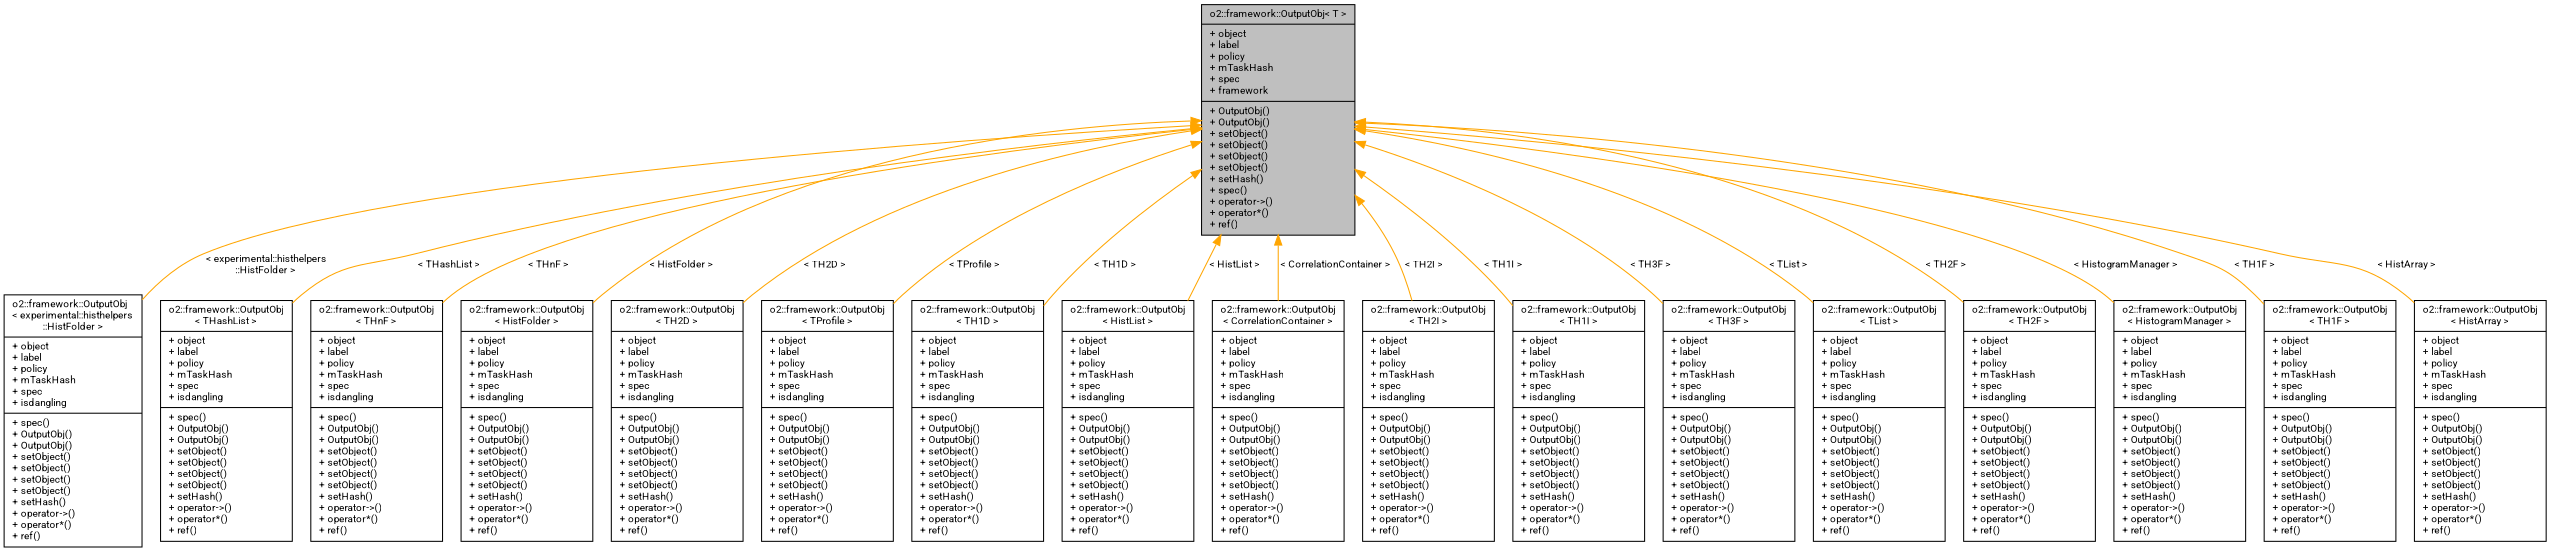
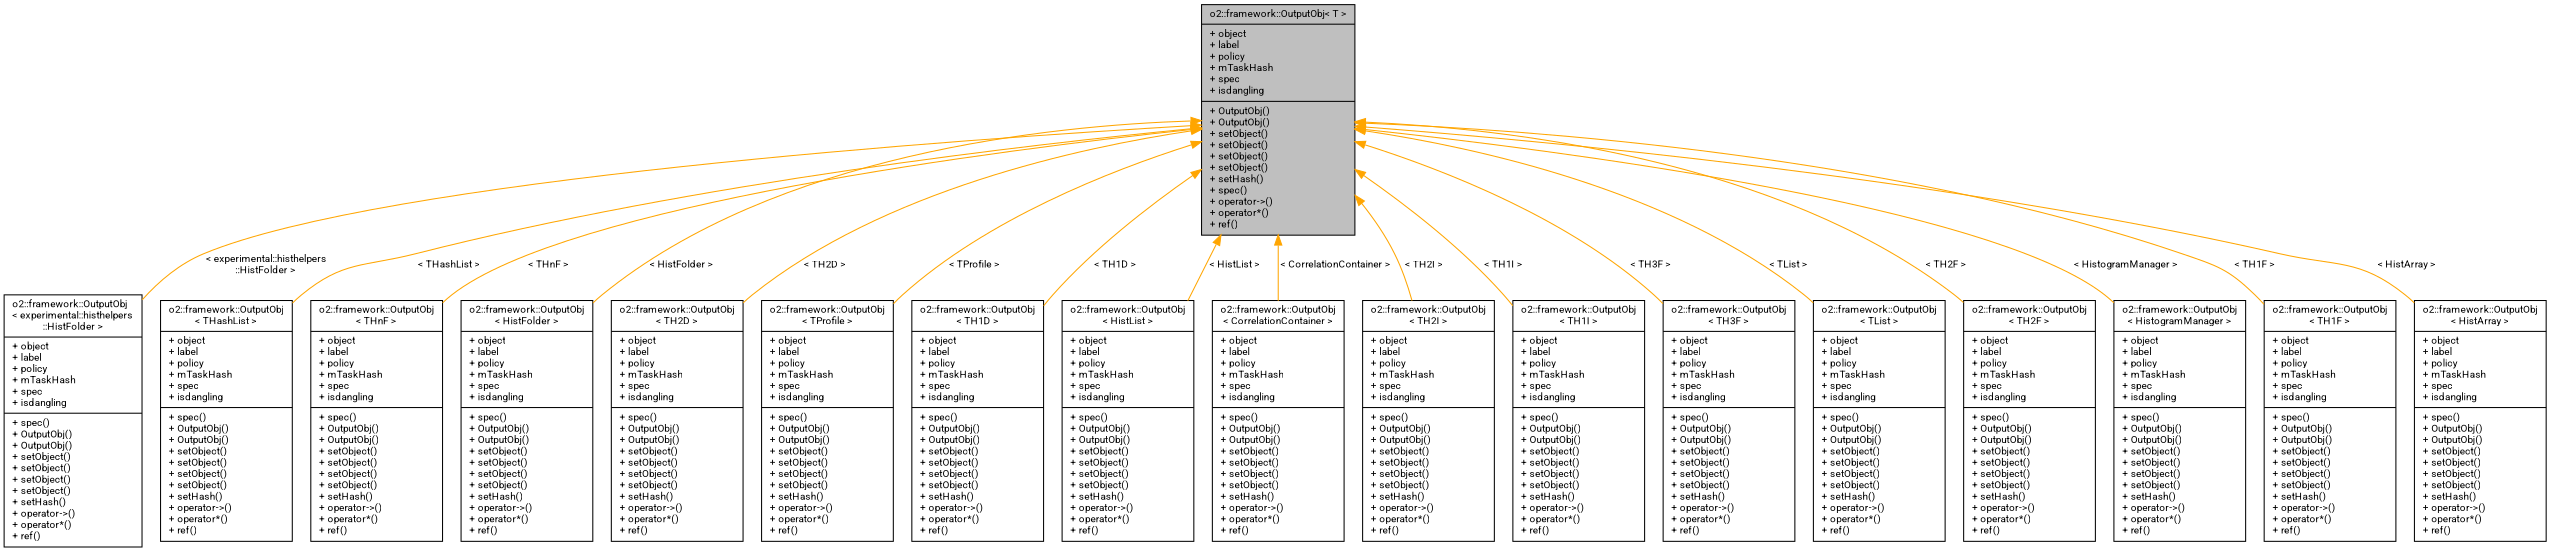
node "o2::framework::OutputObj< T >": text "+ framework" -> "+ isdangling"
